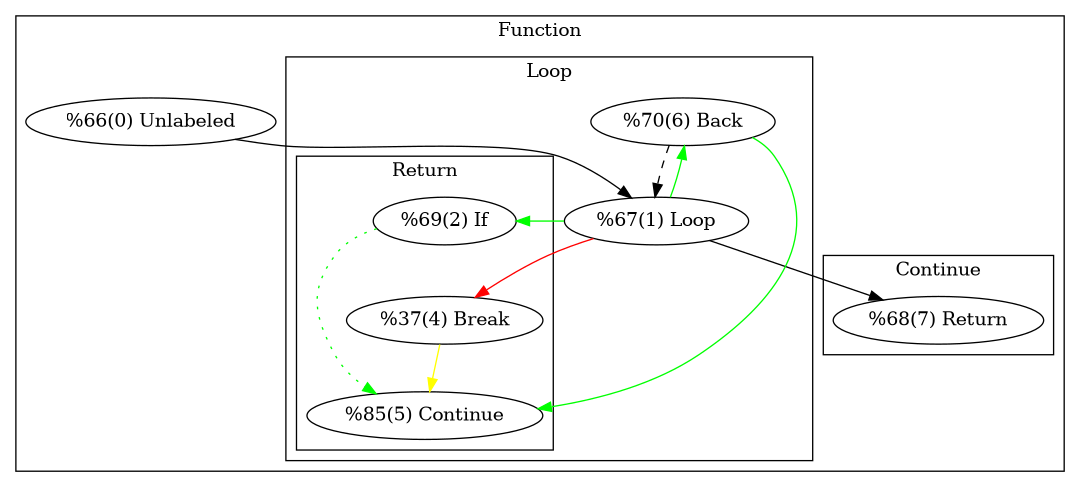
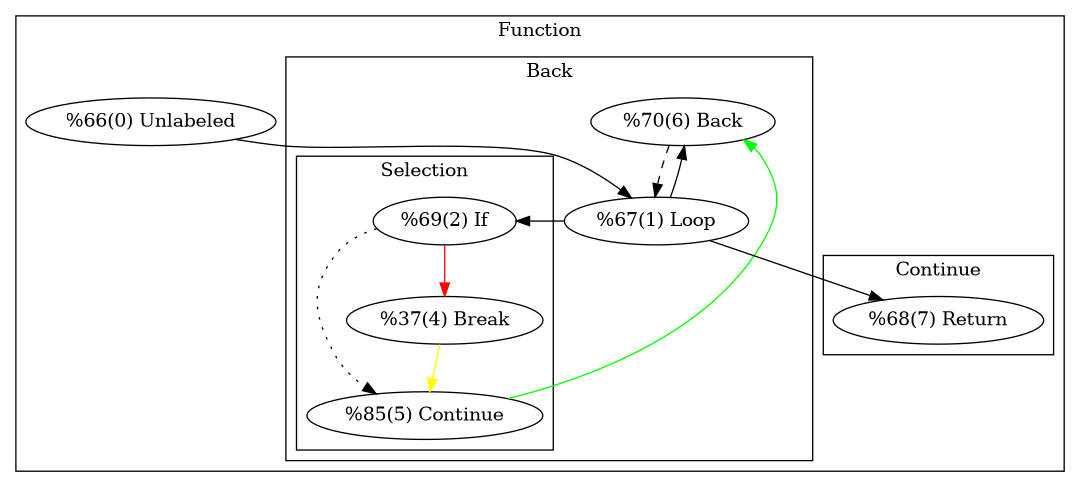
cluster "Loop": label "Loop" -> "Back"
cluster "Return": label "Return" -> "Selection"
edge "%67(1) Loop" -> "%70(6) Back": color green -> black
edge "%67(1) Loop" -> "%69(2) If": color green -> black
edge "%67(1) Loop" -> "%37(4) Break": now "%69(2) If" -> "%37(4) Break"
edge "%69(2) If" -> "%85(5) Continue": color green -> black
edge "%70(6) Back" -> "%85(5) Continue": reversed
